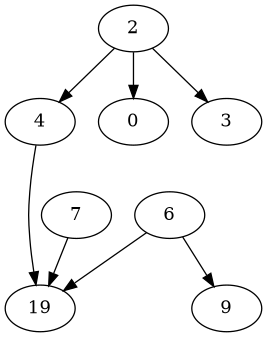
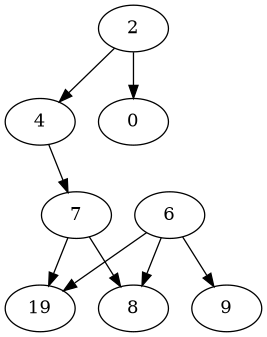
node "3": removed
edge "4" -> "19": now "4" -> "7"
node "8": added
